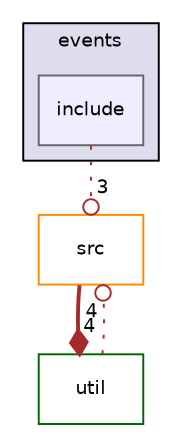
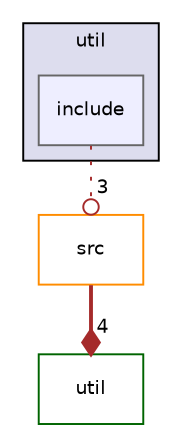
cluster "events": label "events" -> "util"
edge "util" -> "src": removed
